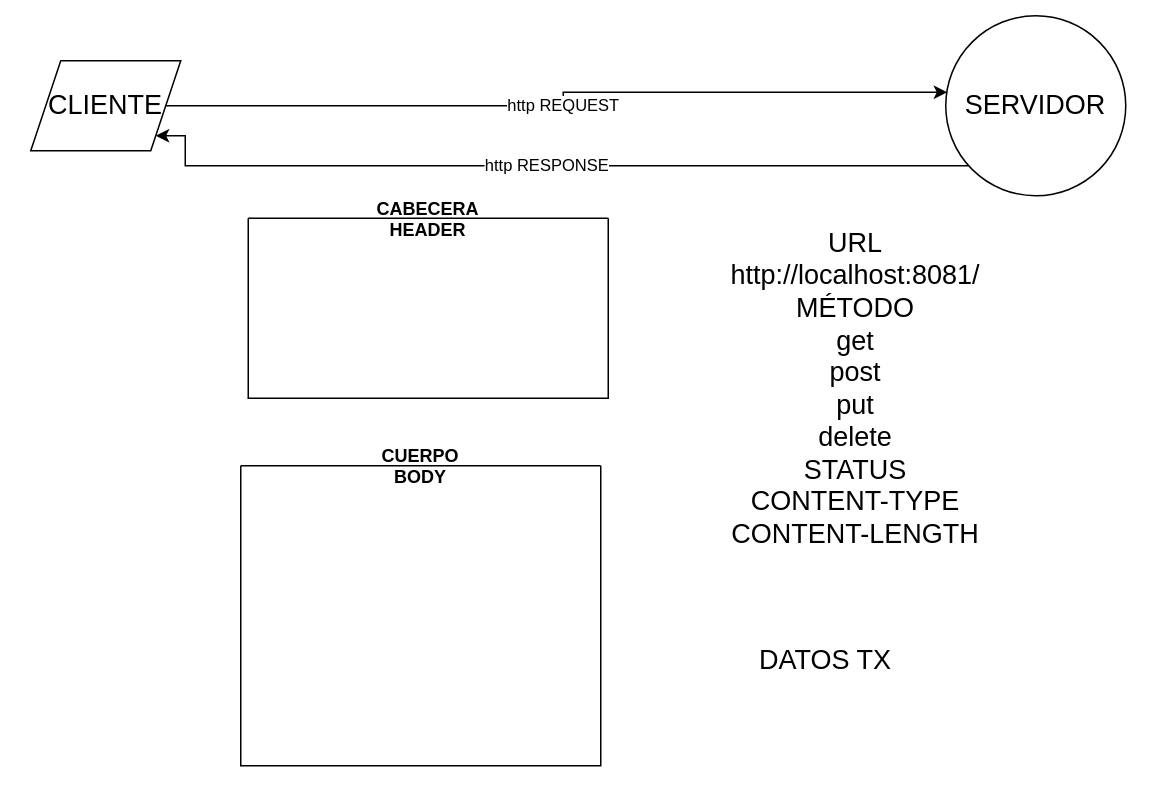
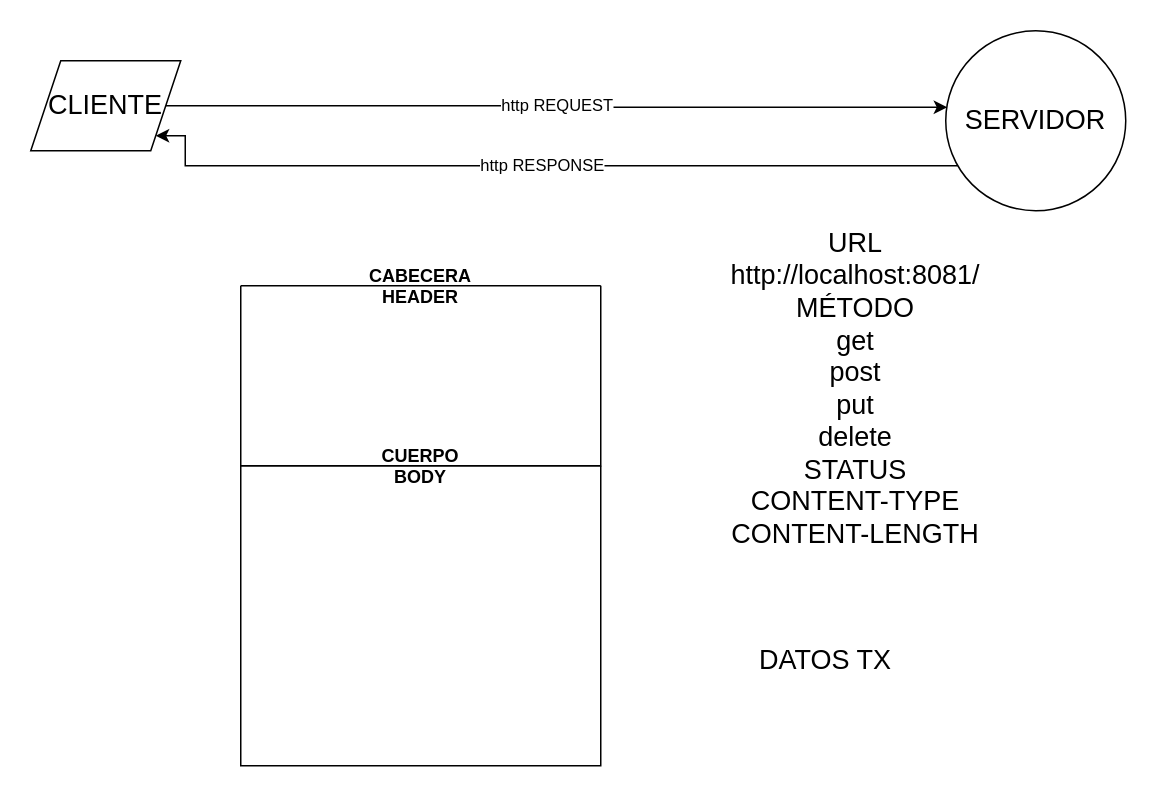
node "SERVIDOR": moved (1036, 106) -> (1036, 121)
node "CABECERA HEADER": moved (428, 308) -> (421, 376)
